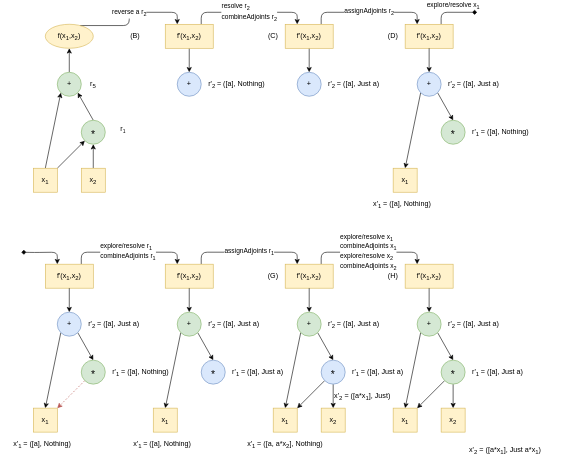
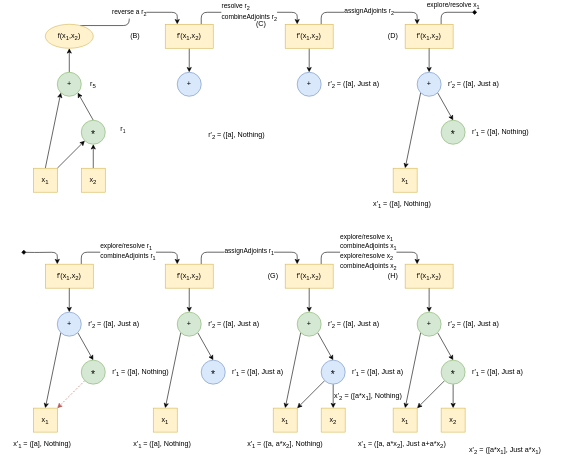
node "(C)": moved (273, 36) -> (261, 24)
node "r'2 = ([a], Nothing)": moved (243, 84) -> (243, 135)
node "x'2 = ([a*x1], Just)": label "x'2 = ([a*x1], Just)" -> "x'2 = ([a*x1], Nothing)"
node "x'1 = ([a, a*x2], Just a+a*x2)": added
